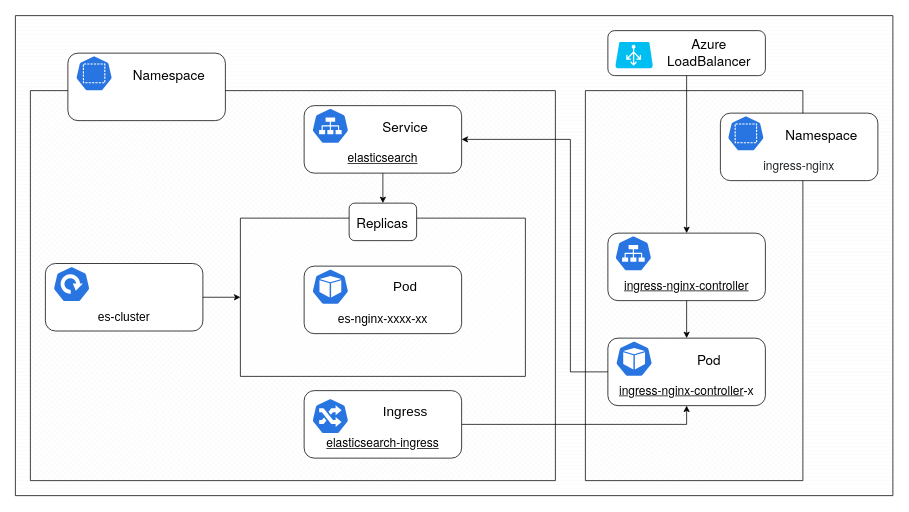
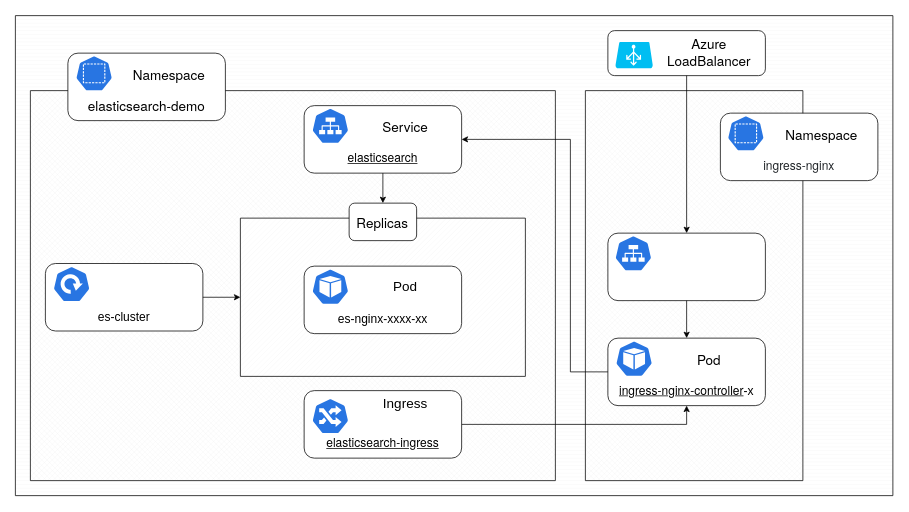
node "elasticsearch-demo": added
node "ingress-nginx-controller": removed
node "Ingress": moved (405, 411) -> (405, 404)
